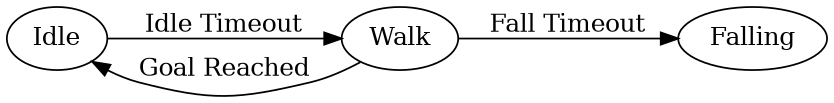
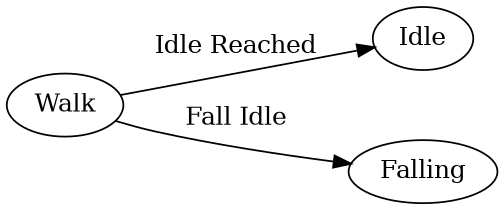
edge "Walk" -> "Falling": label "Fall Timeout" -> "Fall Idle"
edge "Idle" -> "Walk": removed, label "Idle Timeout"
edge "Walk" -> "Idle": label "Goal Reached" -> "Idle Reached"
